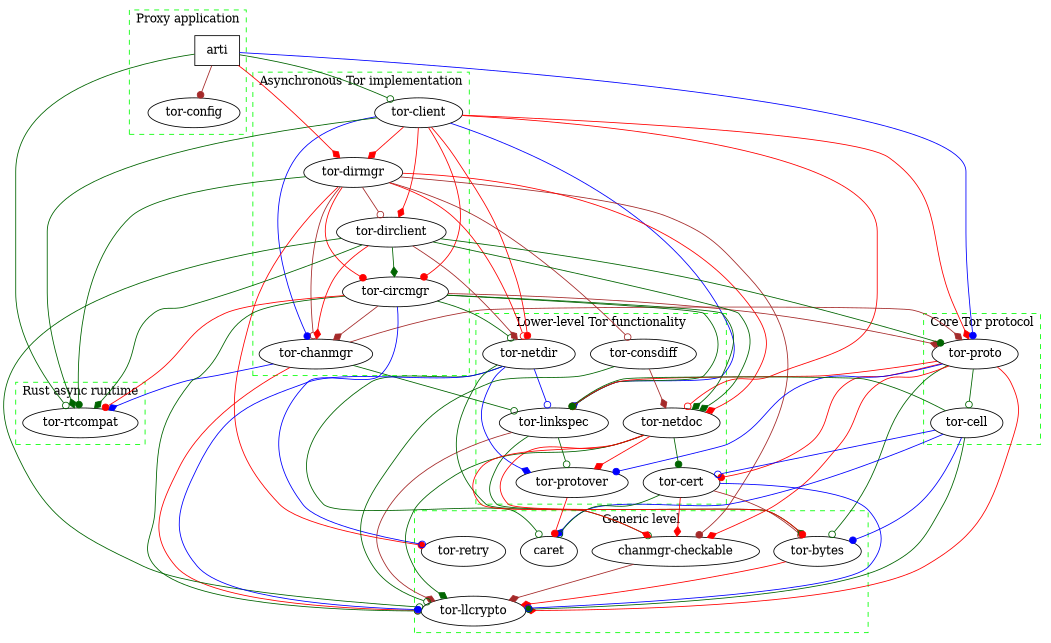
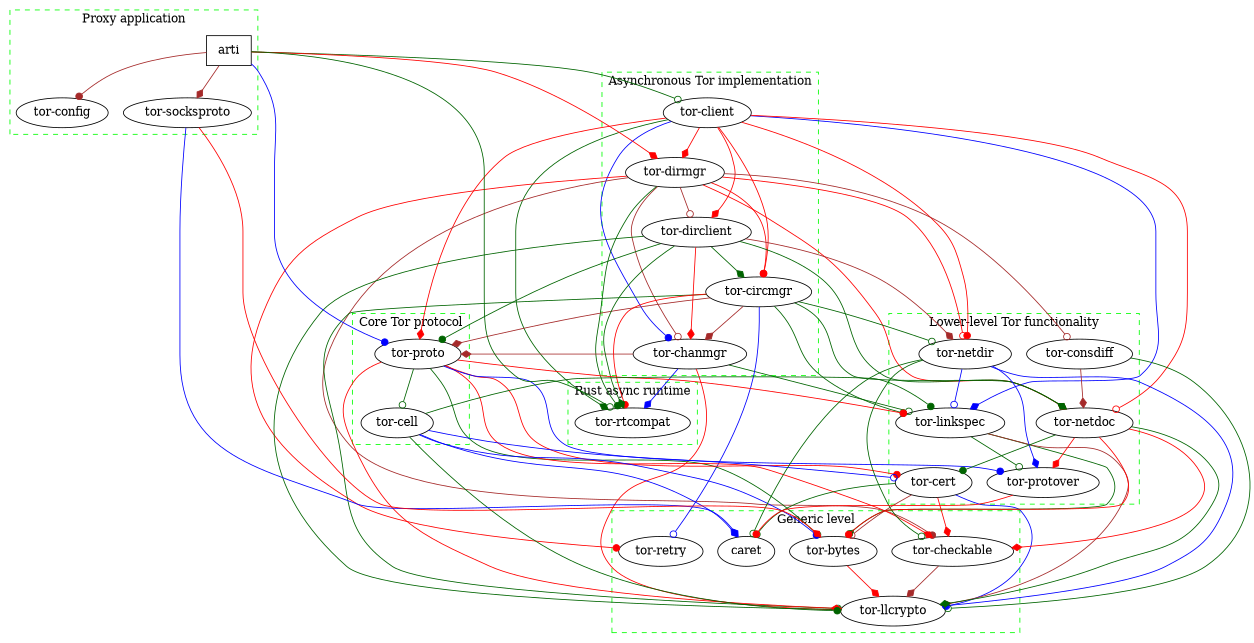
node "tor-socksproto": added
node "chanmgr-checkable": label "chanmgr-checkable" -> "tor-checkable"
